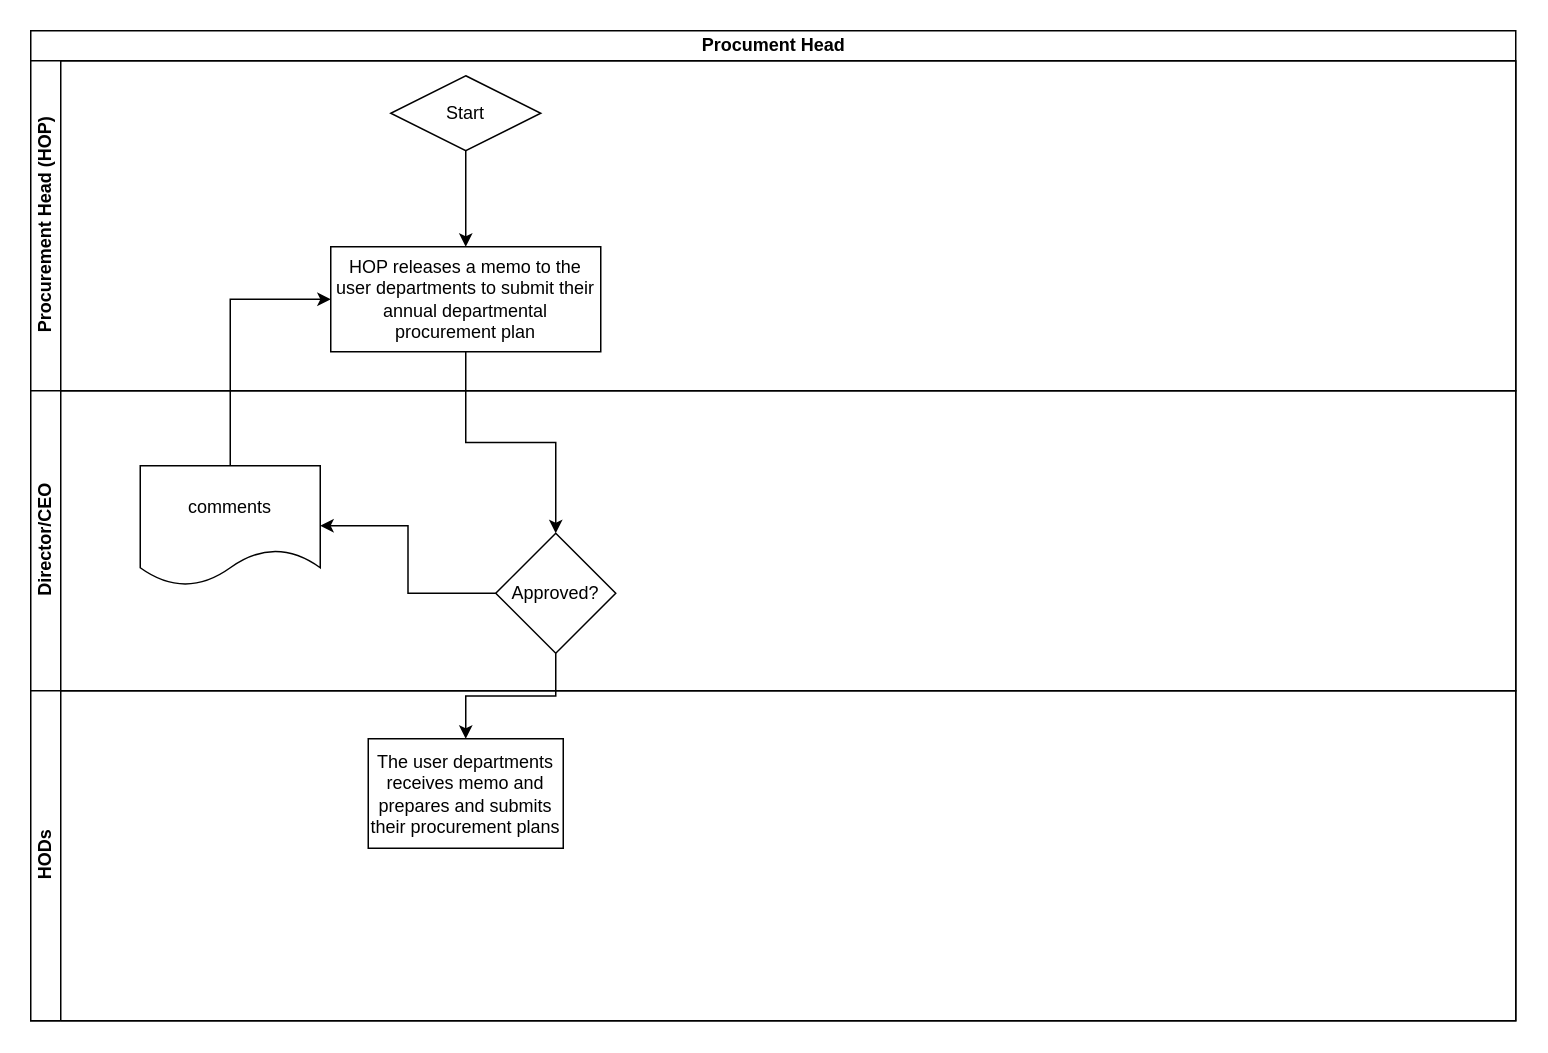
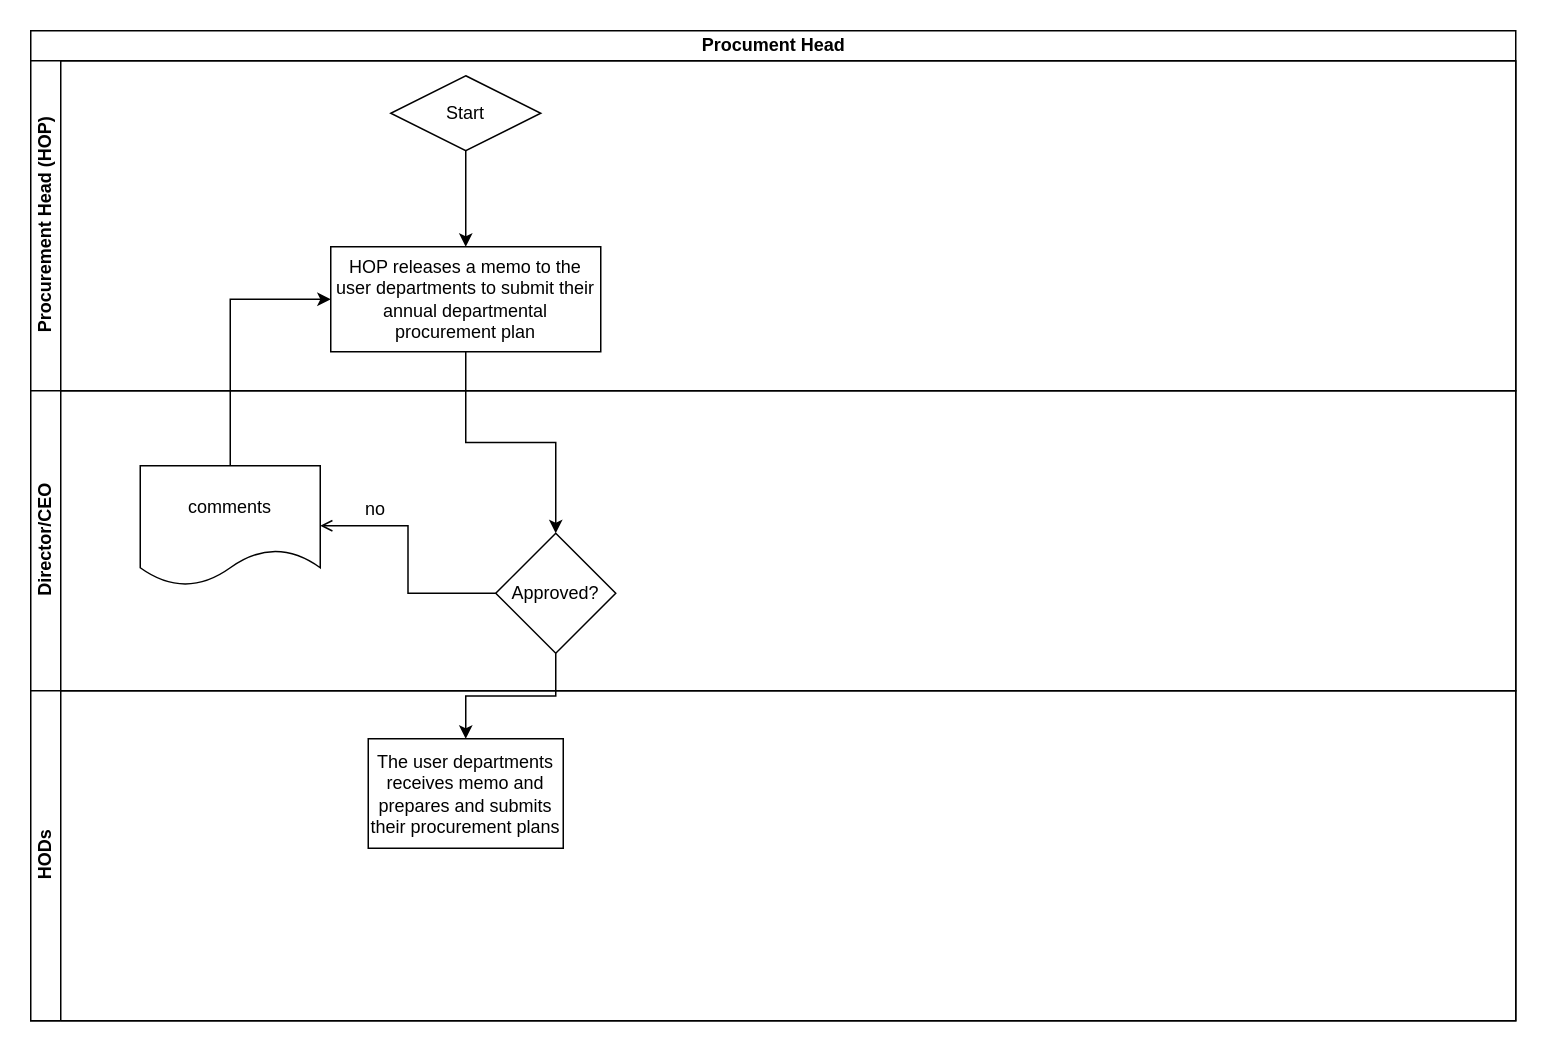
node "no": added
edge "Approved?" -> "comments": arrowhead classic -> open
